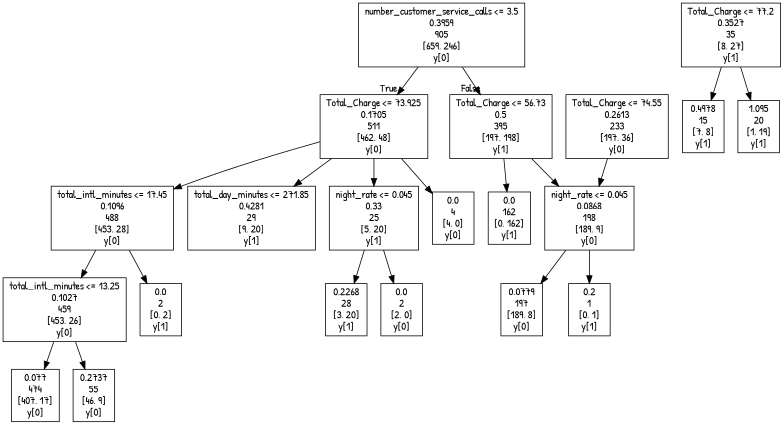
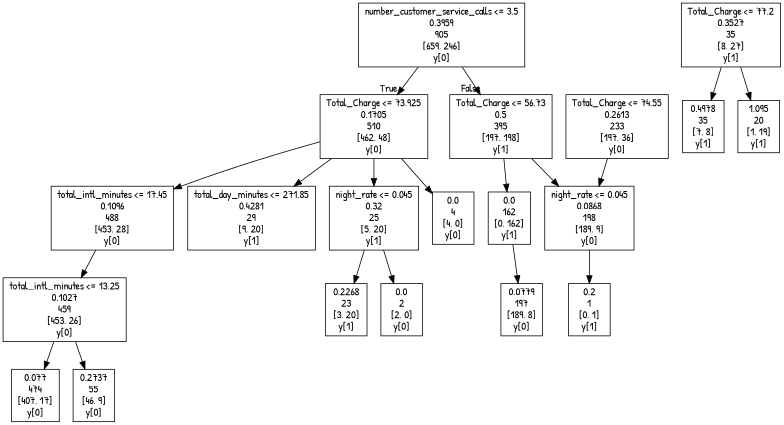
node "Total_Charge <= 73.925 0.1705 511 [462, 48] y[0]": label "Total_Charge <= 73.925 0.1705 511 [462, 48] y[0]" -> "Total_Charge <= 73.925 0.1705 510 [462, 48] y[0]"
node "0.4978 15 [7, 8] y[1]": label "0.4978 15 [7, 8] y[1]" -> "0.4978 35 [7, 8] y[1]"
node "night_rate <= 0.045 0.33 25 [5, 20] y[1]": label "night_rate <= 0.045 0.33 25 [5, 20] y[1]" -> "night_rate <= 0.045 0.32 25 [5, 20] y[1]"
edge "night_rate <= 0.045 0.0868 198 [189, 9] y[0]" -> "0.0779 197 [189, 8] y[0]": now "0.0 162 [0, 162] y[1]" -> "0.0779 197 [189, 8] y[0]"
node "0.0 2 [0, 2] y[1]": removed
node "0.2268 28 [3, 20] y[1]": label "0.2268 28 [3, 20] y[1]" -> "0.2268 23 [3, 20] y[1]"
